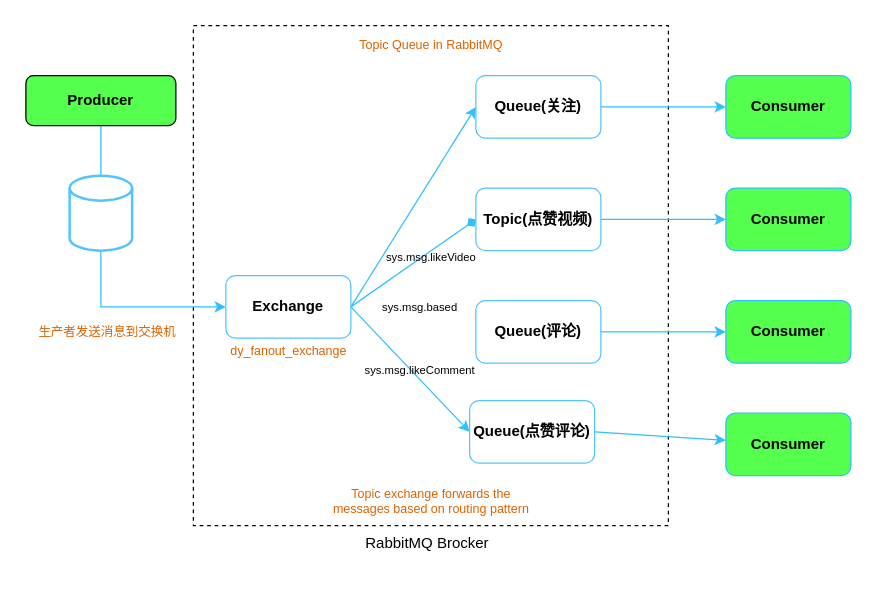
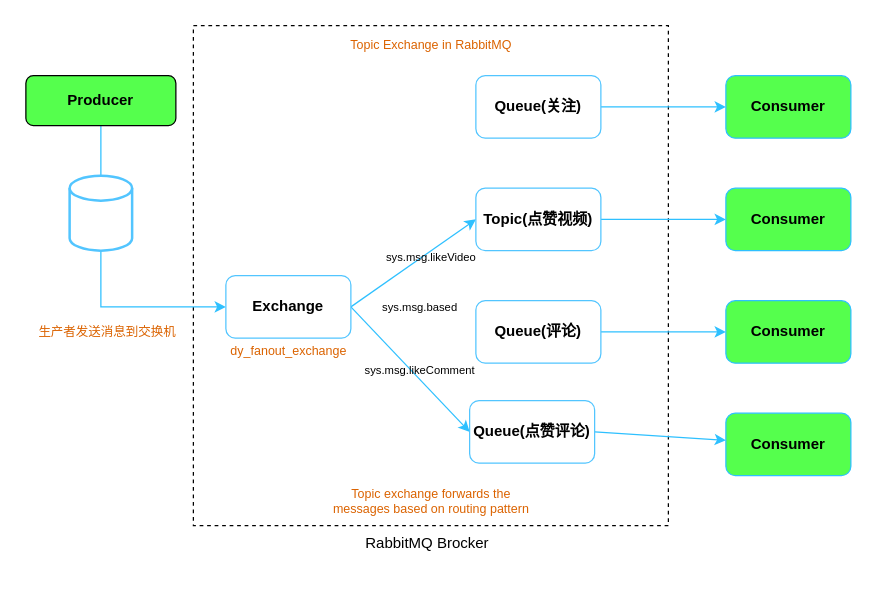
node "Topic Queue in RabbitMQ": label "Topic Queue in RabbitMQ" -> "Topic Exchange in RabbitMQ"
edge "Exchange" -> "Queue(关注)": removed
edge "Exchange" -> "Topic(点赞视频)": arrowhead diamond -> classic
